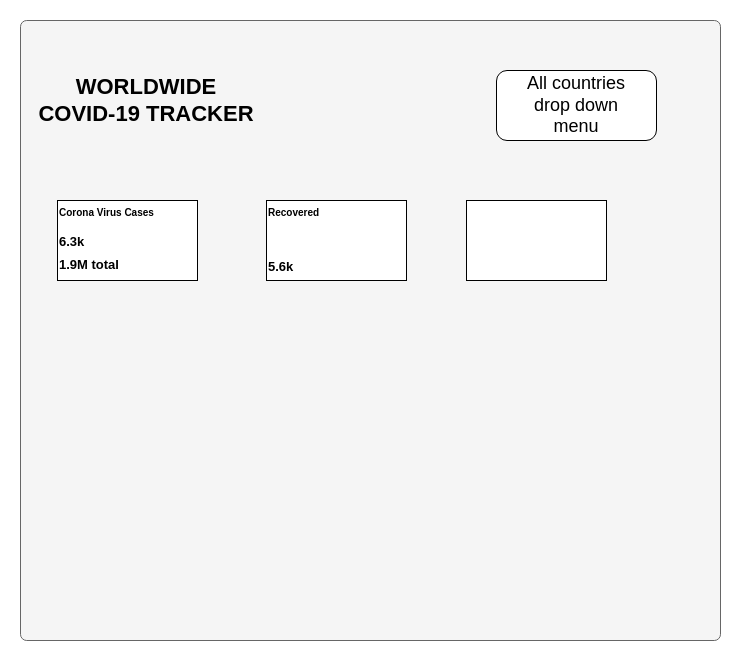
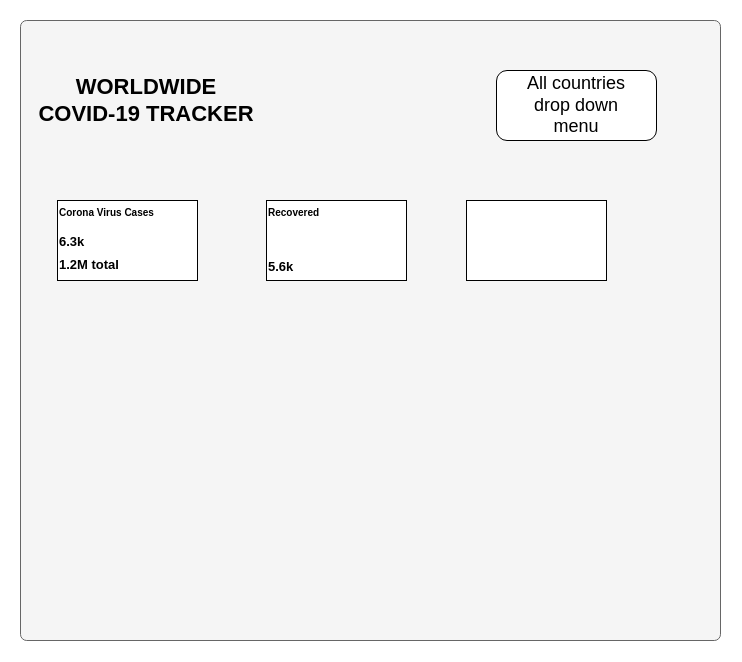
node "1.9M total": label "1.9M total" -> "1.2M total"
